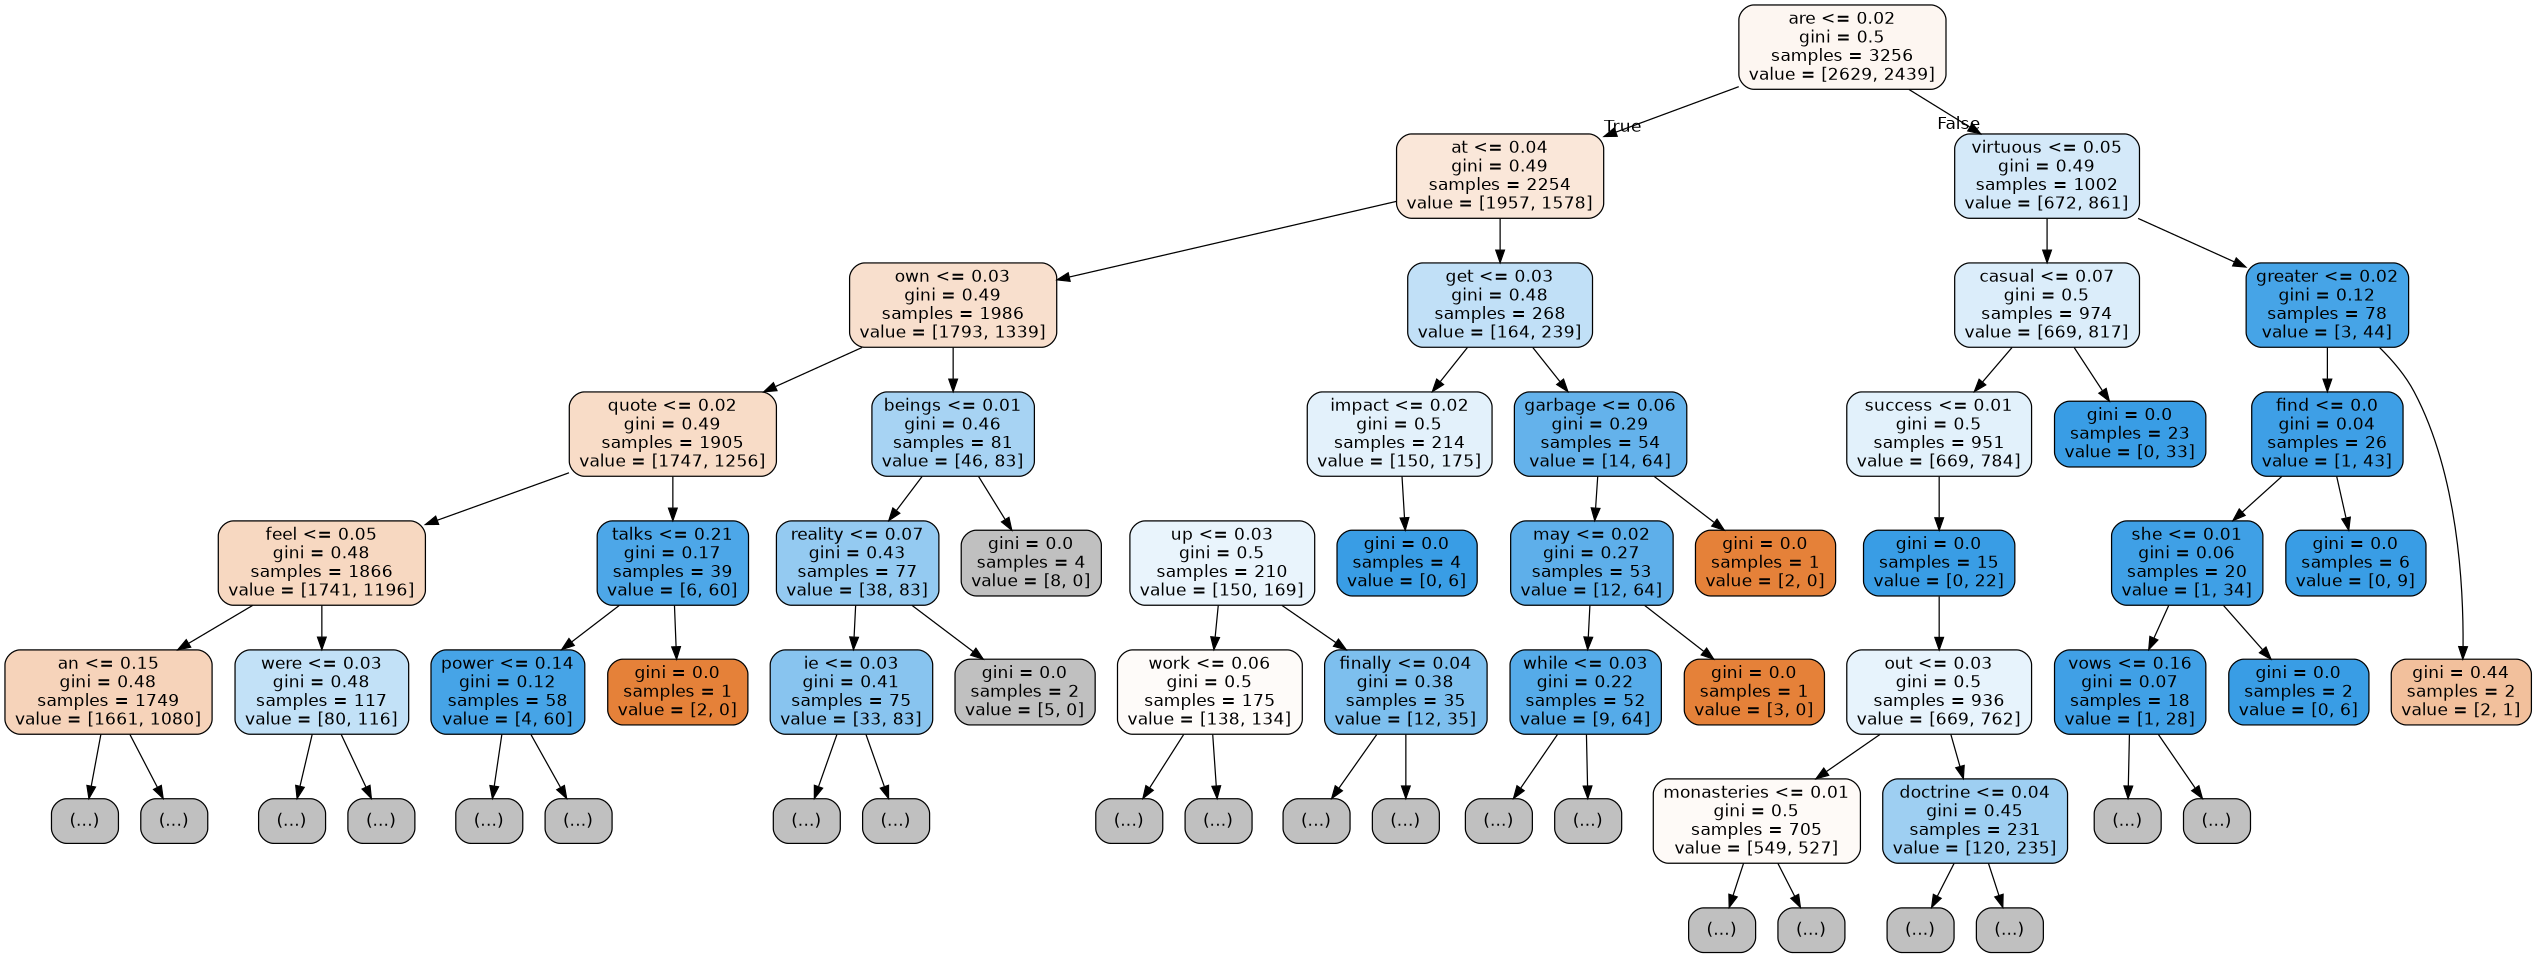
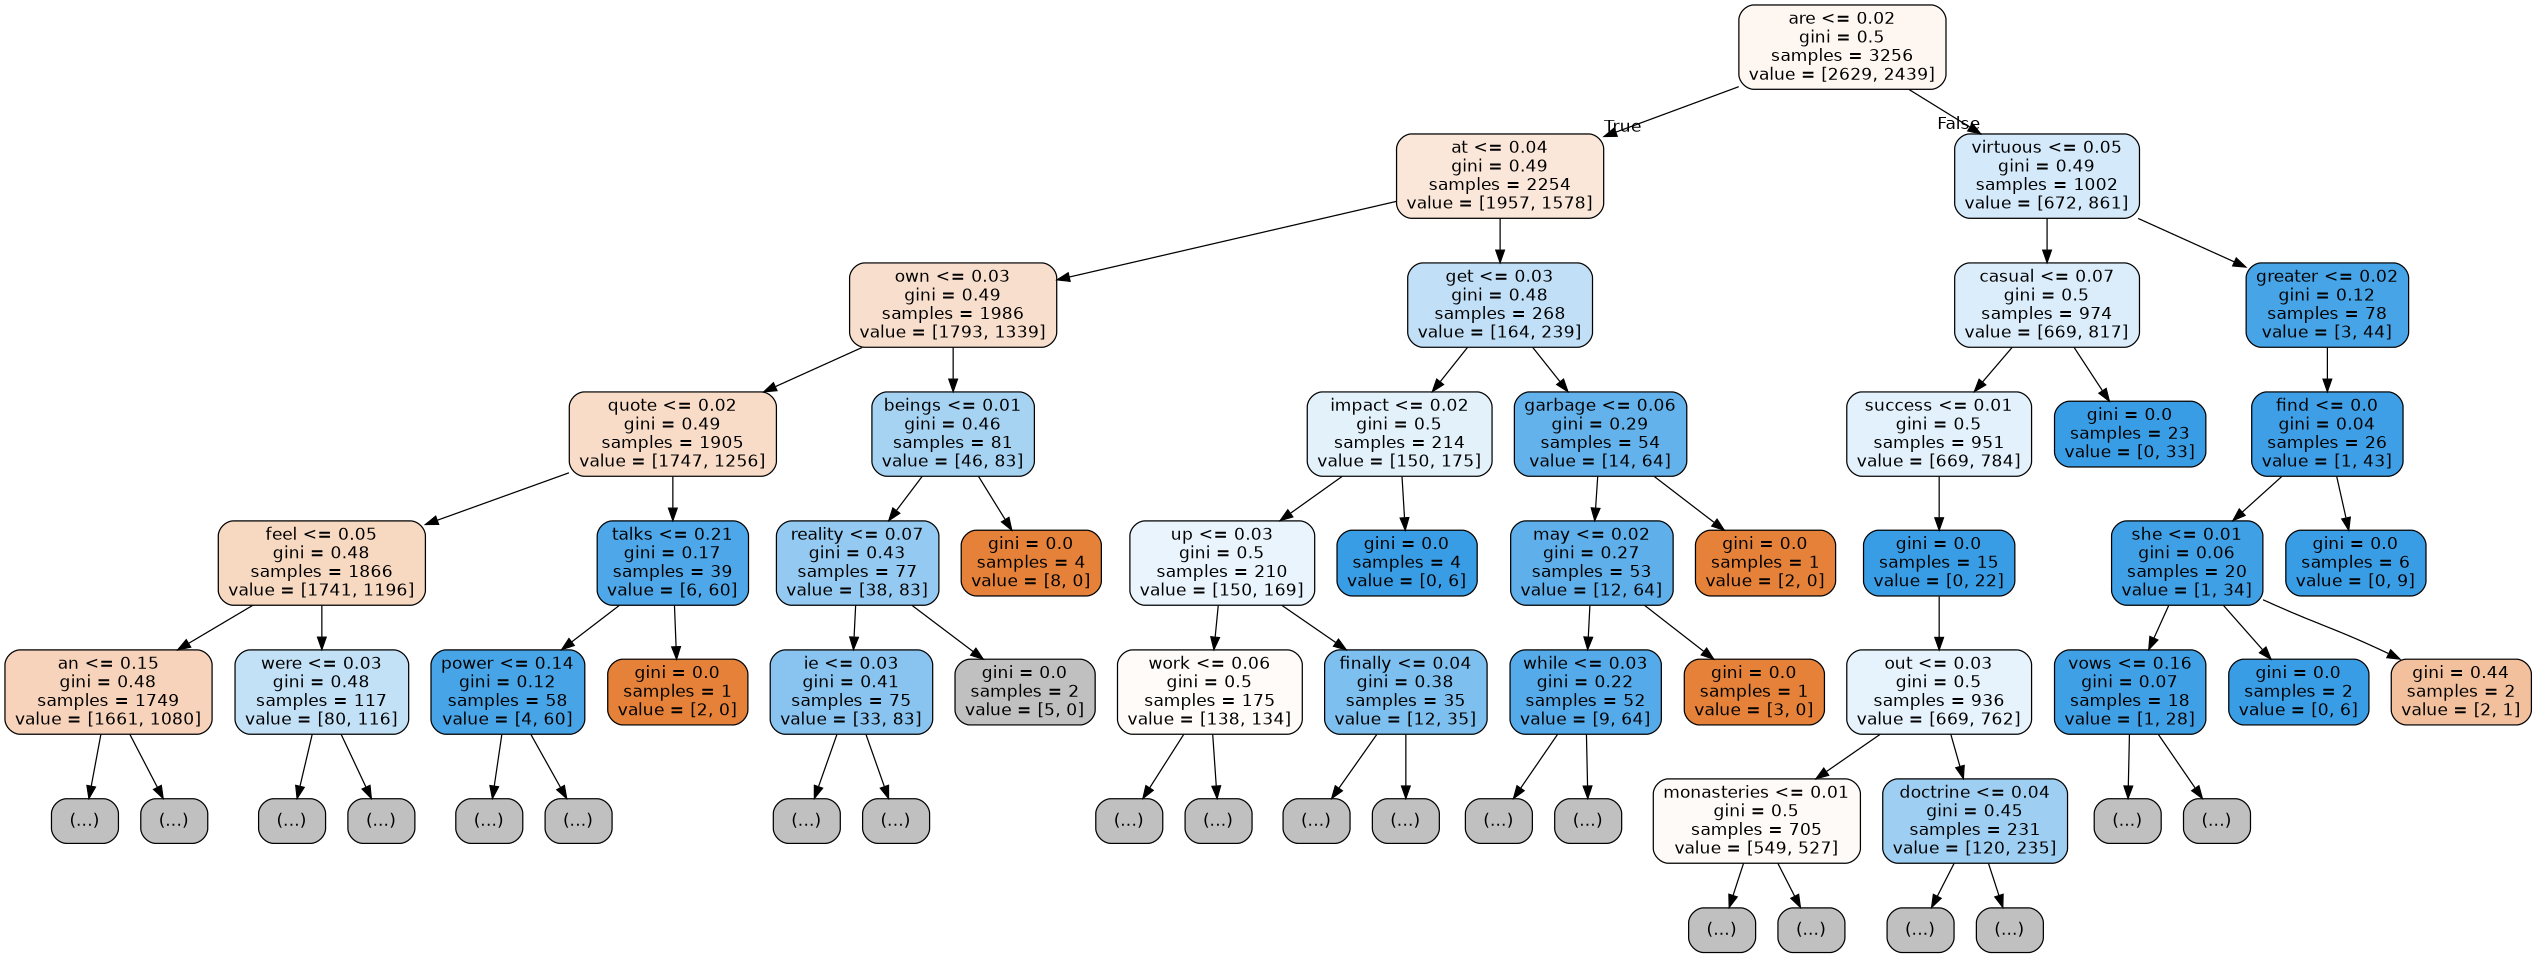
edge "greater <= 0.02 gini = 0.12 samples = 78 value = [3, 44]" -> "gini = 0.44 samples = 2 value = [2, 1]": now "she <= 0.01 gini = 0.06 samples = 20 value = [1, 34]" -> "gini = 0.44 samples = 2 value = [2, 1]"
edge "impact <= 0.02 gini = 0.5 samples = 214 value = [150, 175]" -> "up <= 0.03 gini = 0.5 samples = 210 value = [150, 169]": added
node "gini = 0.0 samples = 4 value = [8, 0]": fillcolor #c0c0c0 -> #e58139
